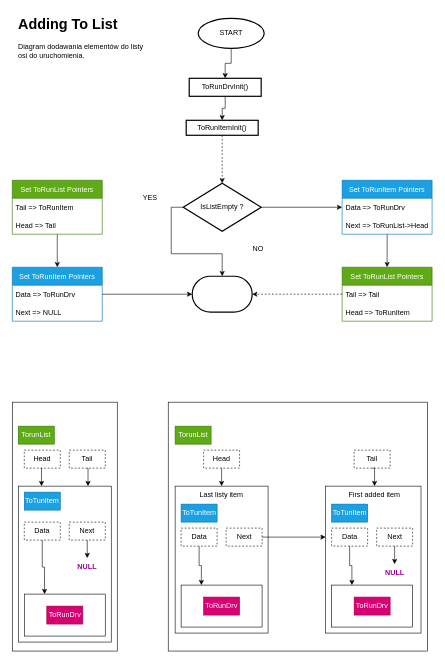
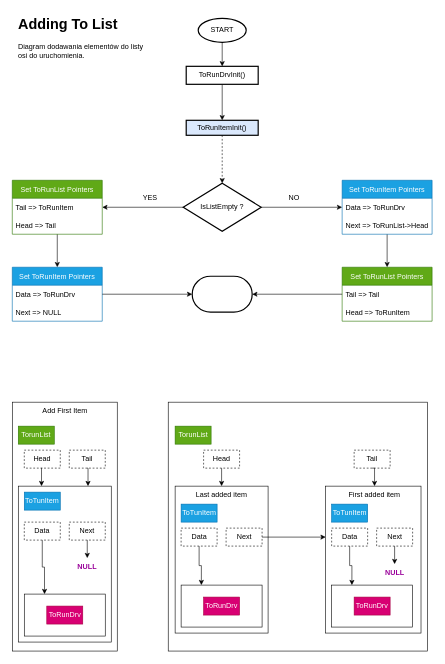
node "START": size 66x30 -> 48x24
node "ToRunDrvInit()": moved (225, 87) -> (222, 75)
node "ToRunItemInit()": fillcolor #ffffff -> #dae8fc
node "NO": moved (258, 249) -> (294, 198)
edge "IsListEmpty ?" -> "END": now "IsListEmpty ?" -> "Tail => ToRunItem"
edge "Tail => Tail" -> "END": style dashed -> solid
node "Add First Item": added
node "Last listy item": label "Last listy item" -> "Last added item"
